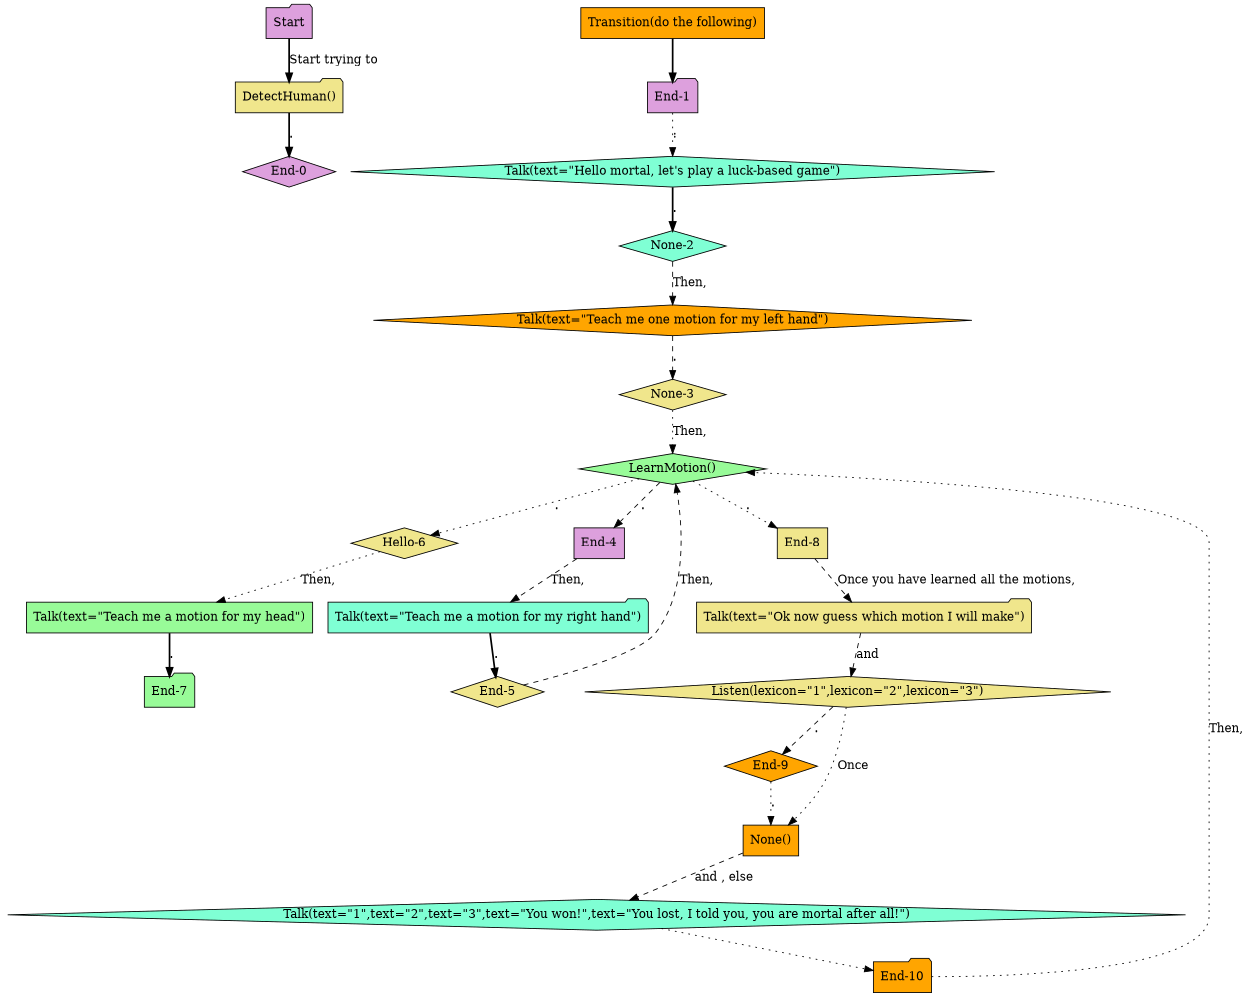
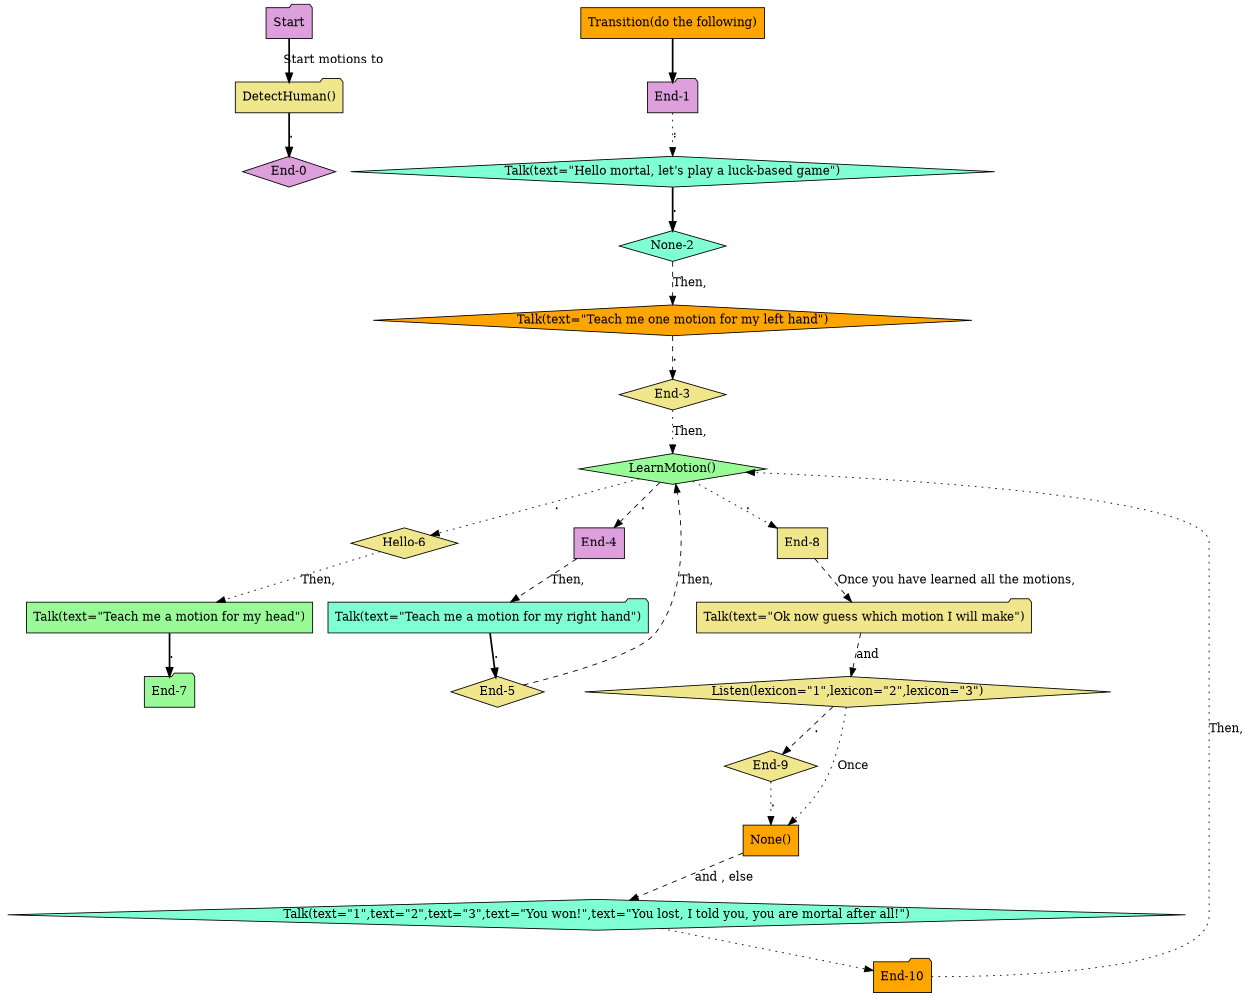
edge "Start" -> "DetectHuman()": label "Start trying to" -> "Start motions to"
node "None-3": label "None-3" -> "End-3"
node "End-9": fillcolor orange -> khaki
